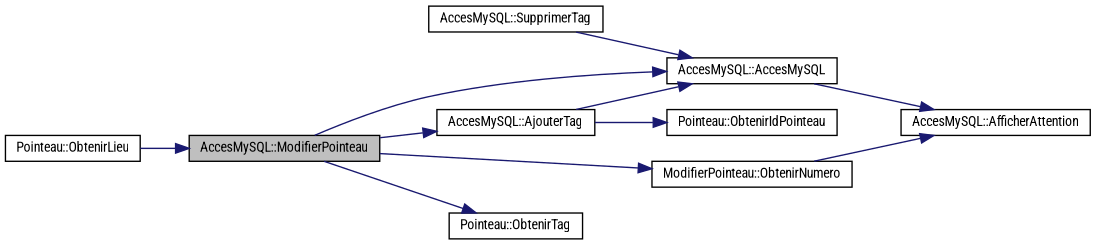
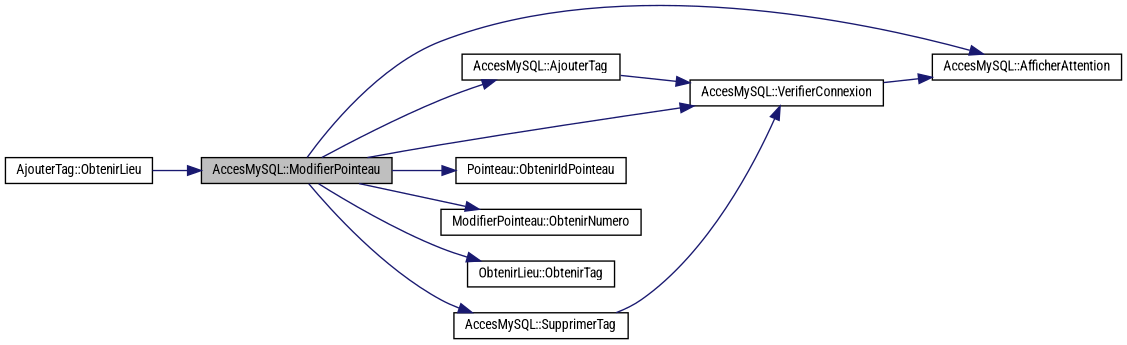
node "AccesMySQL::AccesMySQL": label "AccesMySQL::AccesMySQL" -> "AccesMySQL::VerifierConnexion"
edge "AccesMySQL::AjouterTag" -> "Pointeau::ObtenirIdPointeau": now "AccesMySQL::ModifierPointeau" -> "Pointeau::ObtenirIdPointeau"
node "Pointeau::ObtenirLieu": label "Pointeau::ObtenirLieu" -> "AjouterTag::ObtenirLieu"
edge "ModifierPointeau::ObtenirNumero" -> "AccesMySQL::AfficherAttention": now "AccesMySQL::ModifierPointeau" -> "AccesMySQL::AfficherAttention"
node "Pointeau::ObtenirTag": label "Pointeau::ObtenirTag" -> "ObtenirLieu::ObtenirTag"
edge "AccesMySQL::ModifierPointeau" -> "AccesMySQL::SupprimerTag": added
